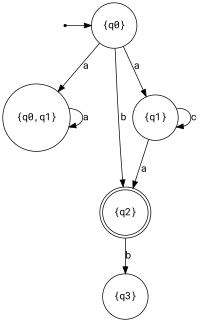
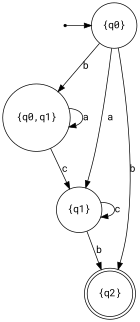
edge "{q0}" -> "{q0,q1}": label "a" -> "b"
edge "{q0,q1}" -> "{q1}": added, label "c"
edge "{q1}" -> "{q2}": label "a" -> "b"
node "{q3}": removed
